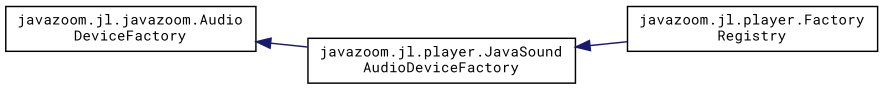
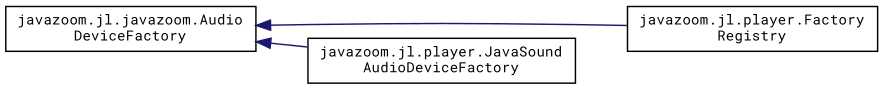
edge "javazoom.jl.player.Factory Registry" -> "javazoom.jl.player.JavaSound AudioDeviceFactory": now "javazoom.jl.player.Factory Registry" -> "javazoom.jl.javazoom.Audio DeviceFactory"
